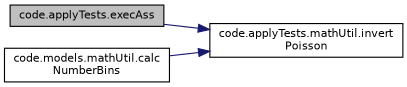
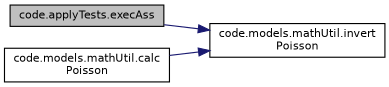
node "code.applyTests.mathUtil.invert Poisson": label "code.applyTests.mathUtil.invert Poisson" -> "code.models.mathUtil.invert Poisson"
node "code.models.mathUtil.calc NumberBins": label "code.models.mathUtil.calc NumberBins" -> "code.models.mathUtil.calc Poisson"
